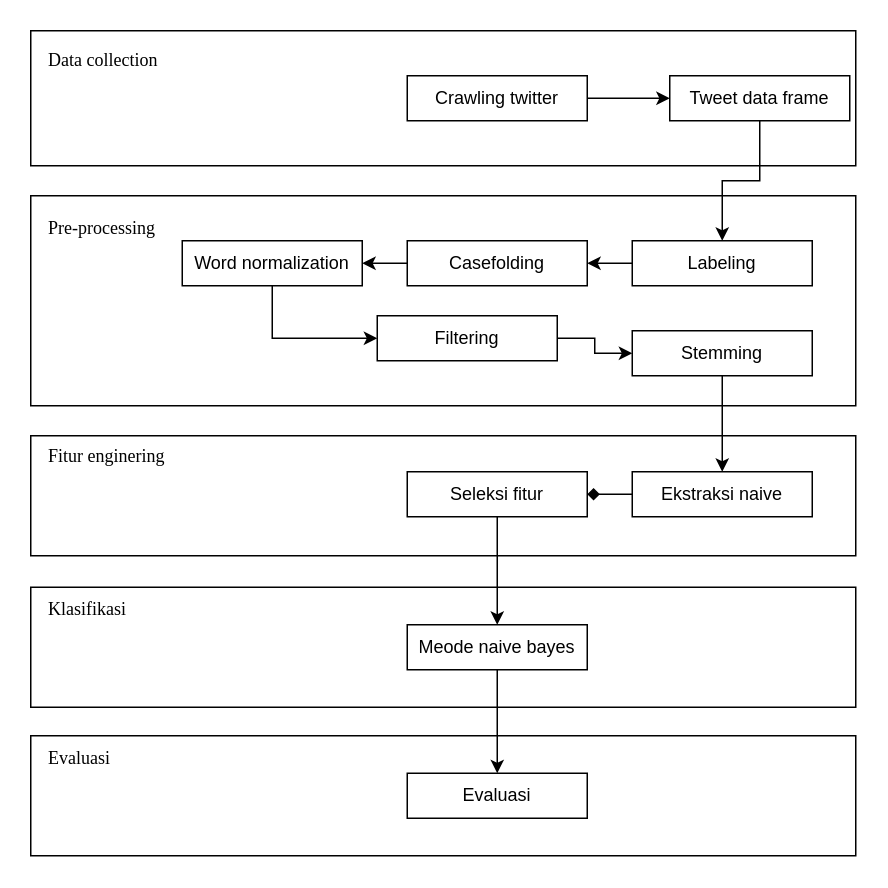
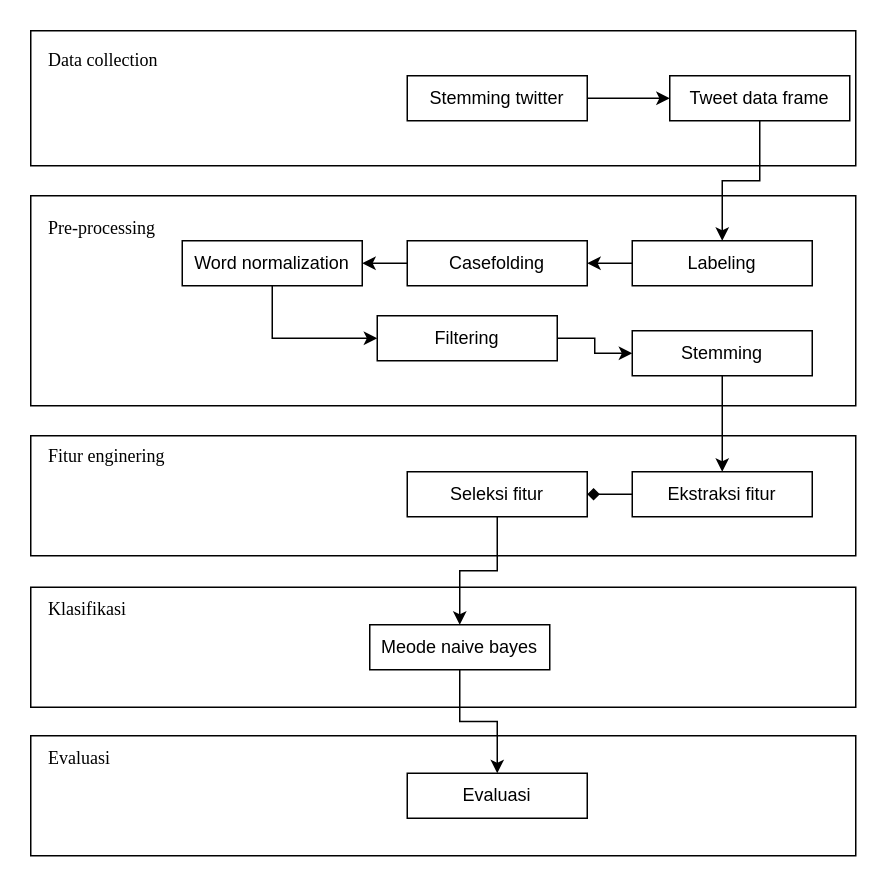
node "Crawling twitter": label "Crawling twitter" -> "Stemming twitter"
node "Ekstraksi naive": label "Ekstraksi naive" -> "Ekstraksi fitur"
node "Meode naive bayes": moved (497, 647) -> (460, 647)
